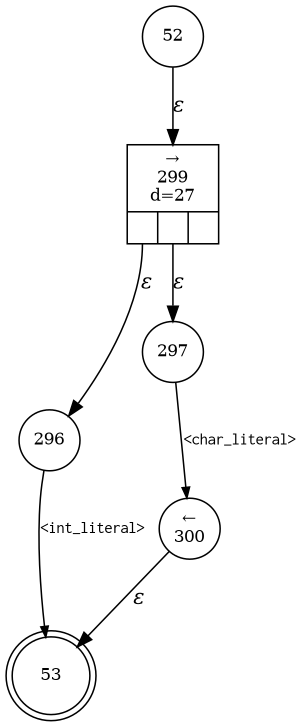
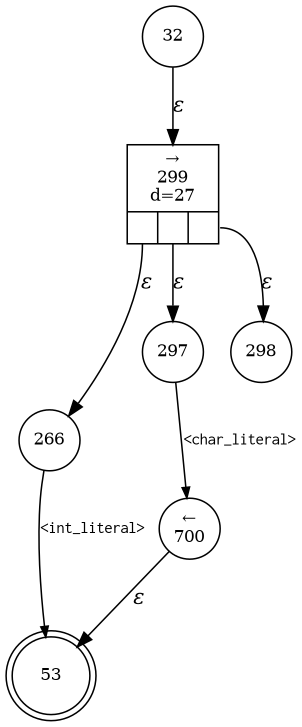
node "52": label "52" -> "32"
node "298": added
node "296": label "296" -> "266"
node "← 300": label "← 300" -> "← 700"
